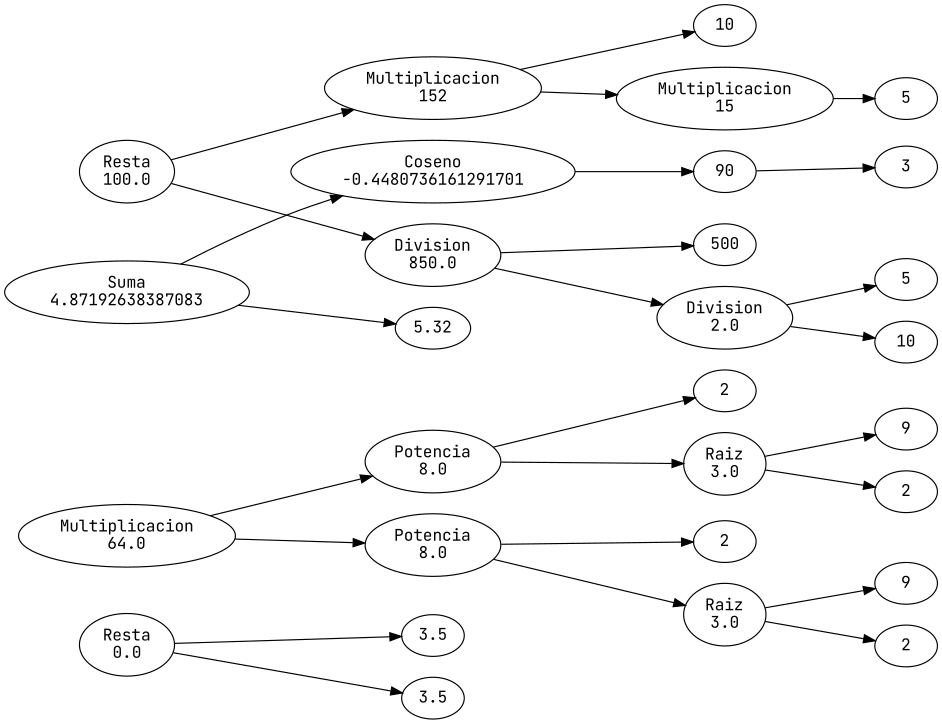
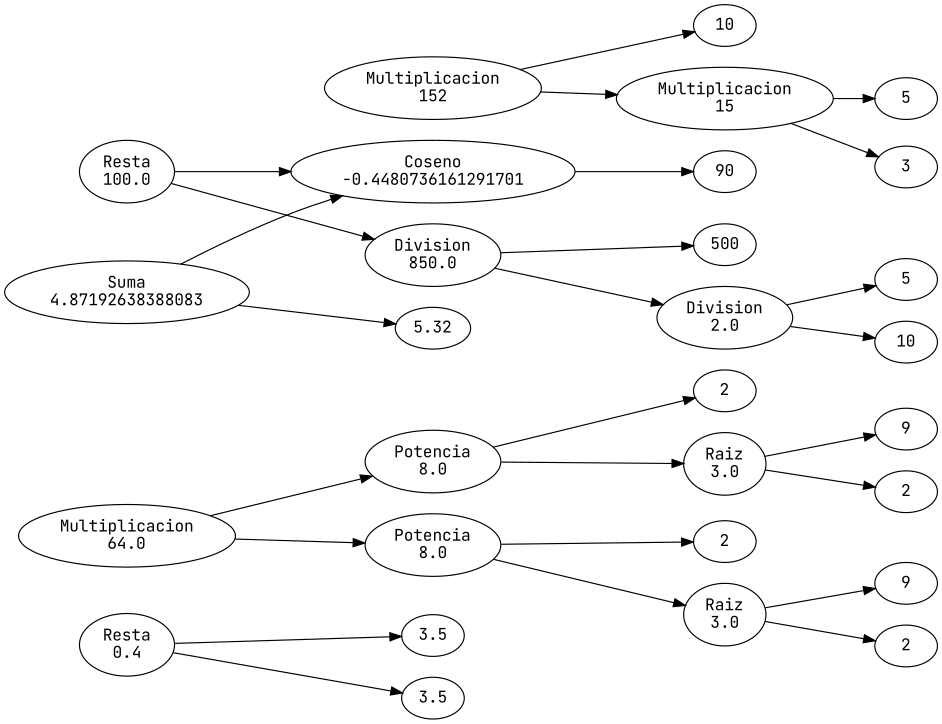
edge "Resta 100.0" -> "Multiplicacion 152": now "Resta 100.0" -> "Coseno -0.4480736161291701"
edge "90" -> "3": now "Multiplicacion 15" -> "3"
node "Suma 4.87192638387083": label "Suma 4.87192638387083" -> "Suma 4.87192638388083"
node "Resta 0.0": label "Resta 0.0" -> "Resta 0.4"
